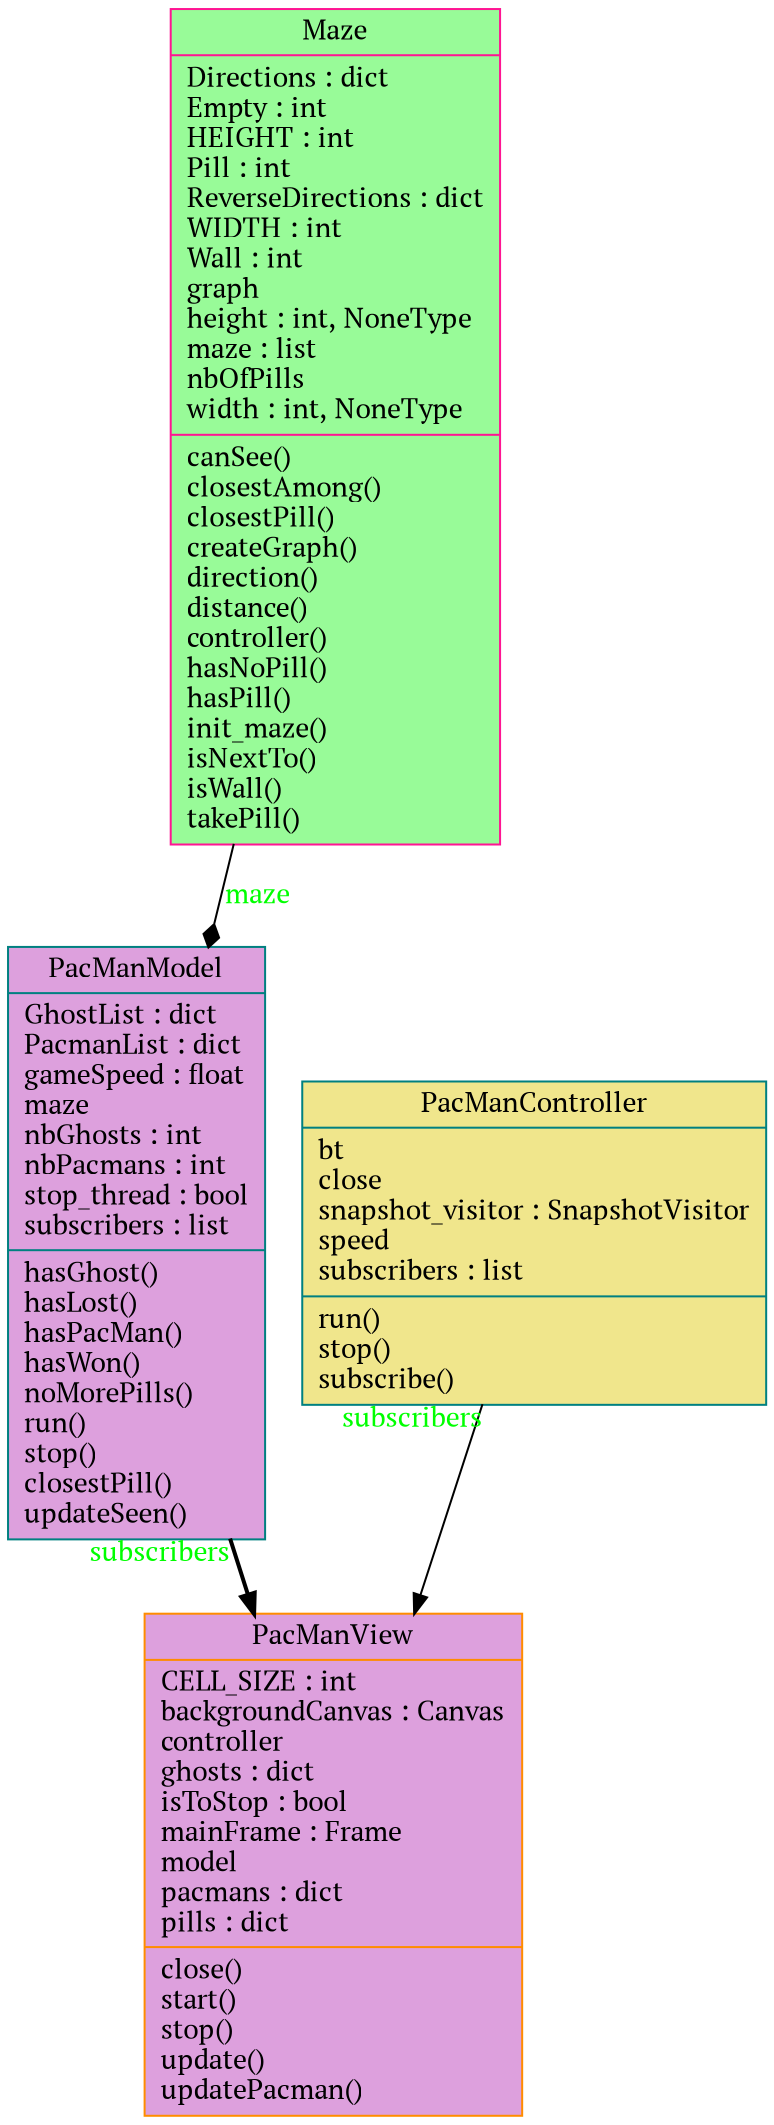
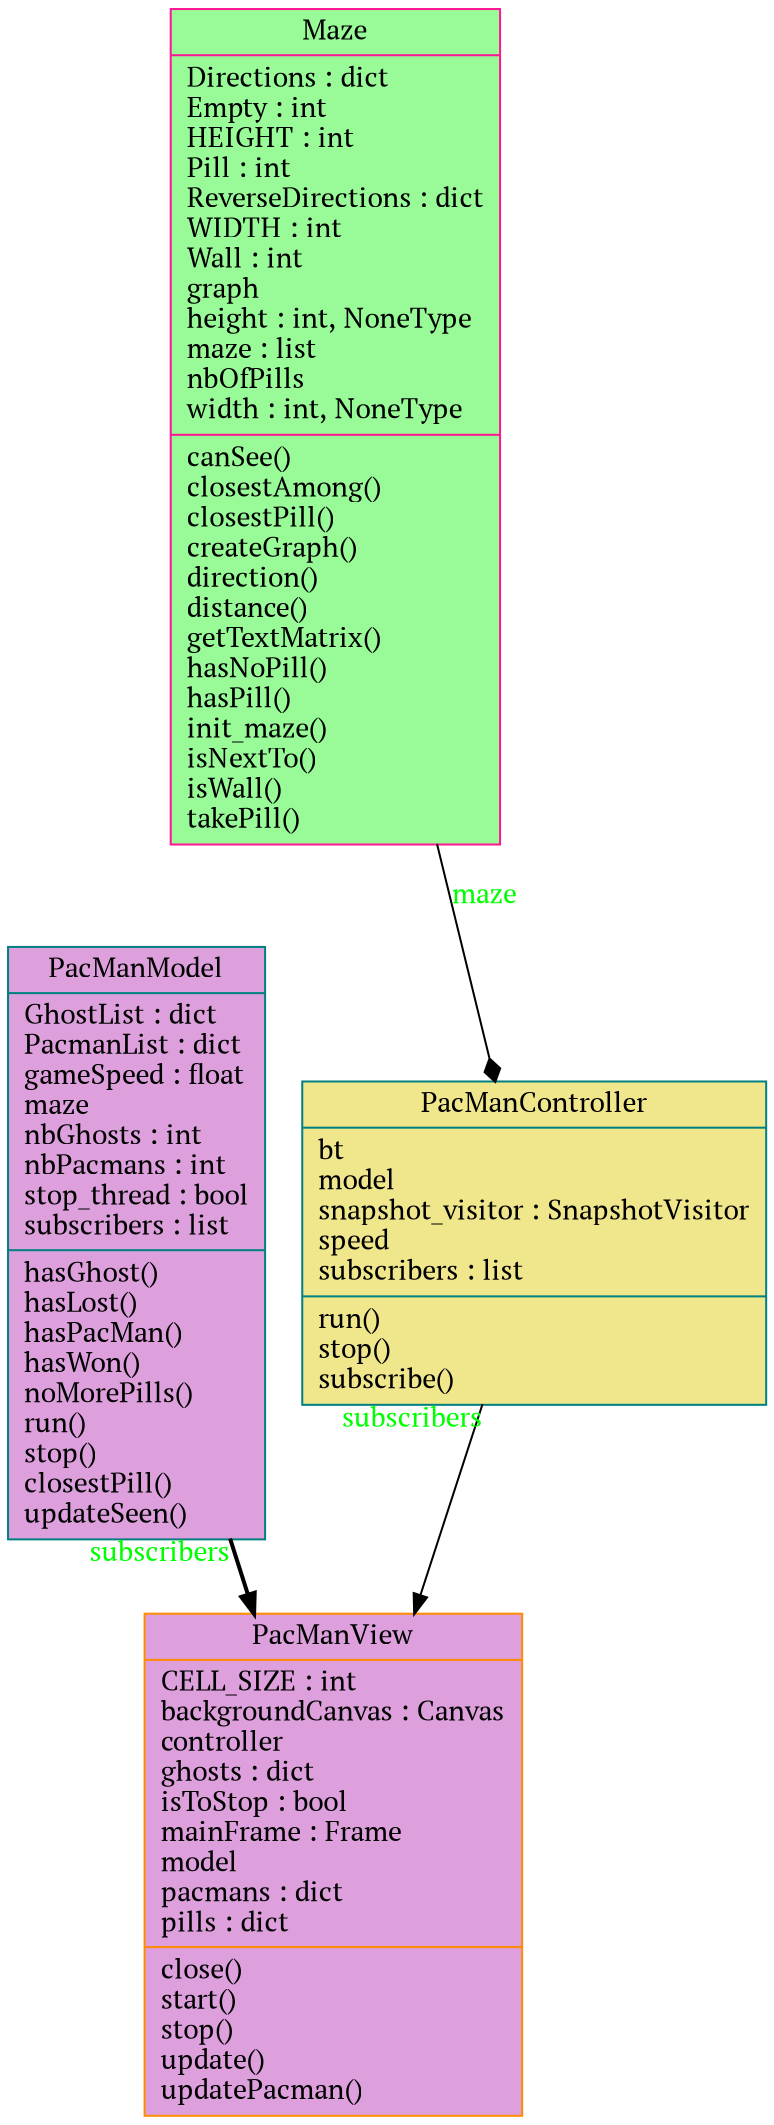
node "Maze": text "controller()" -> "getTextMatrix()"
edge "Maze" -> "PacManModel": now "Maze" -> "PacManController"
node "PacManController": text "close" -> "model"
